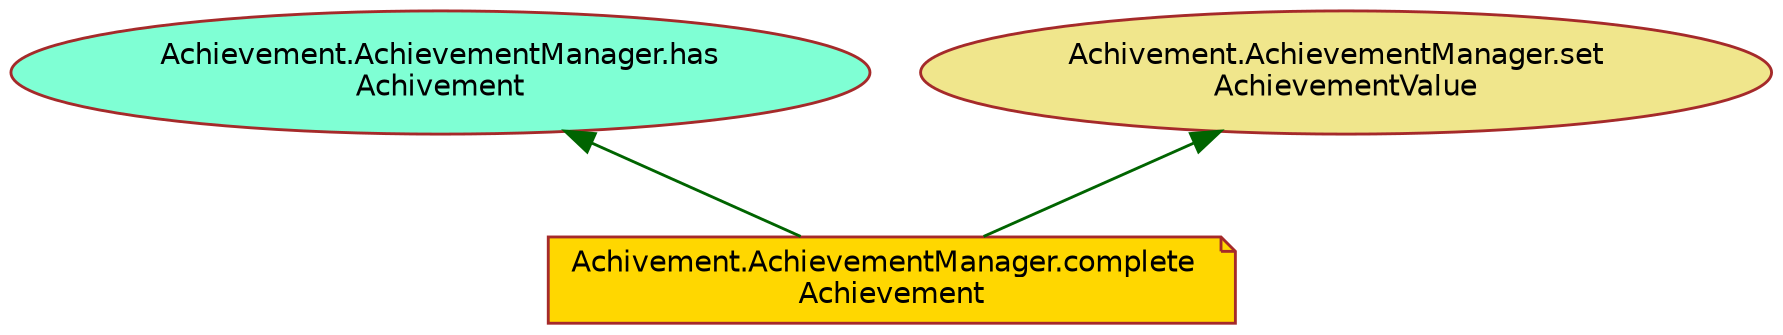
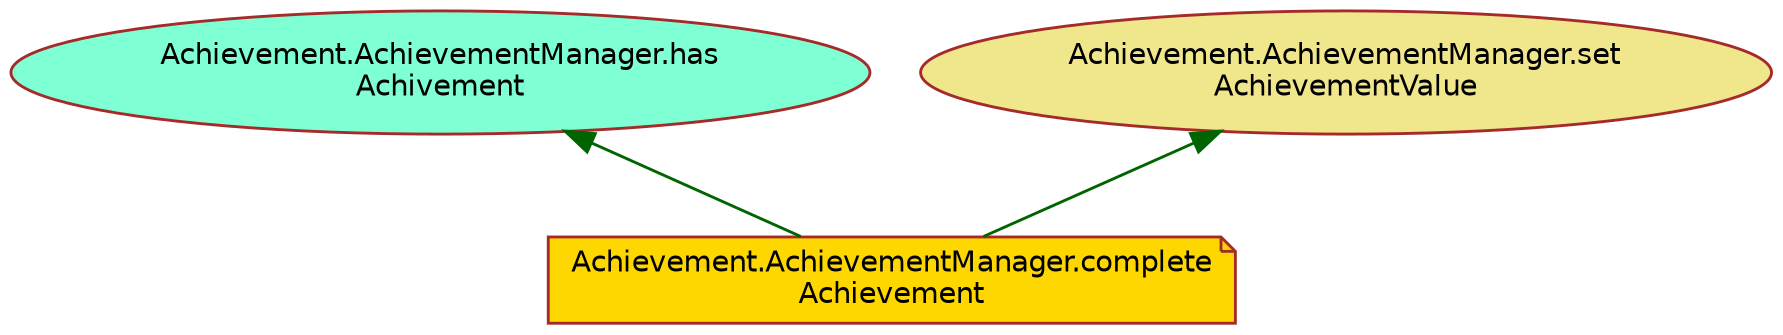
node "Achivement.AchievementManager.set AchievementValue": label "Achivement.AchievementManager.set AchievementValue" -> "Achievement.AchievementManager.set AchievementValue"
node "Achivement.AchievementManager.complete Achievement": label "Achivement.AchievementManager.complete Achievement" -> "Achievement.AchievementManager.complete Achievement"
